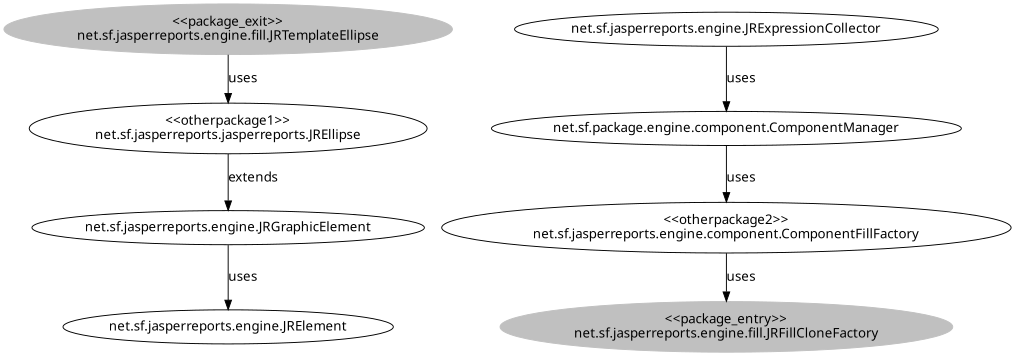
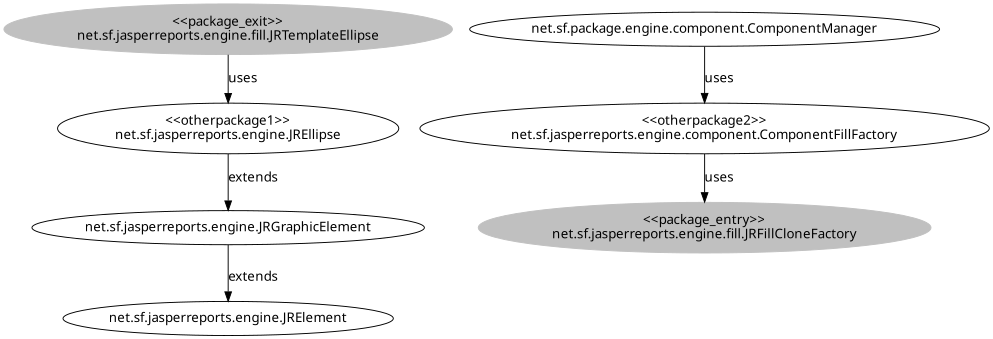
node "net.sf.jasperreports.engine.JRExpressionCollector": removed
node "<<otherpackage1>> net.sf.jasperreports.jasperreports.JREllipse": label "<<otherpackage1>> net.sf.jasperreports.jasperreports.JREllipse" -> "<<otherpackage1>> net.sf.jasperreports.engine.JREllipse"
edge "net.sf.jasperreports.engine.JRGraphicElement" -> "net.sf.jasperreports.engine.JRElement": label "uses" -> "extends"
